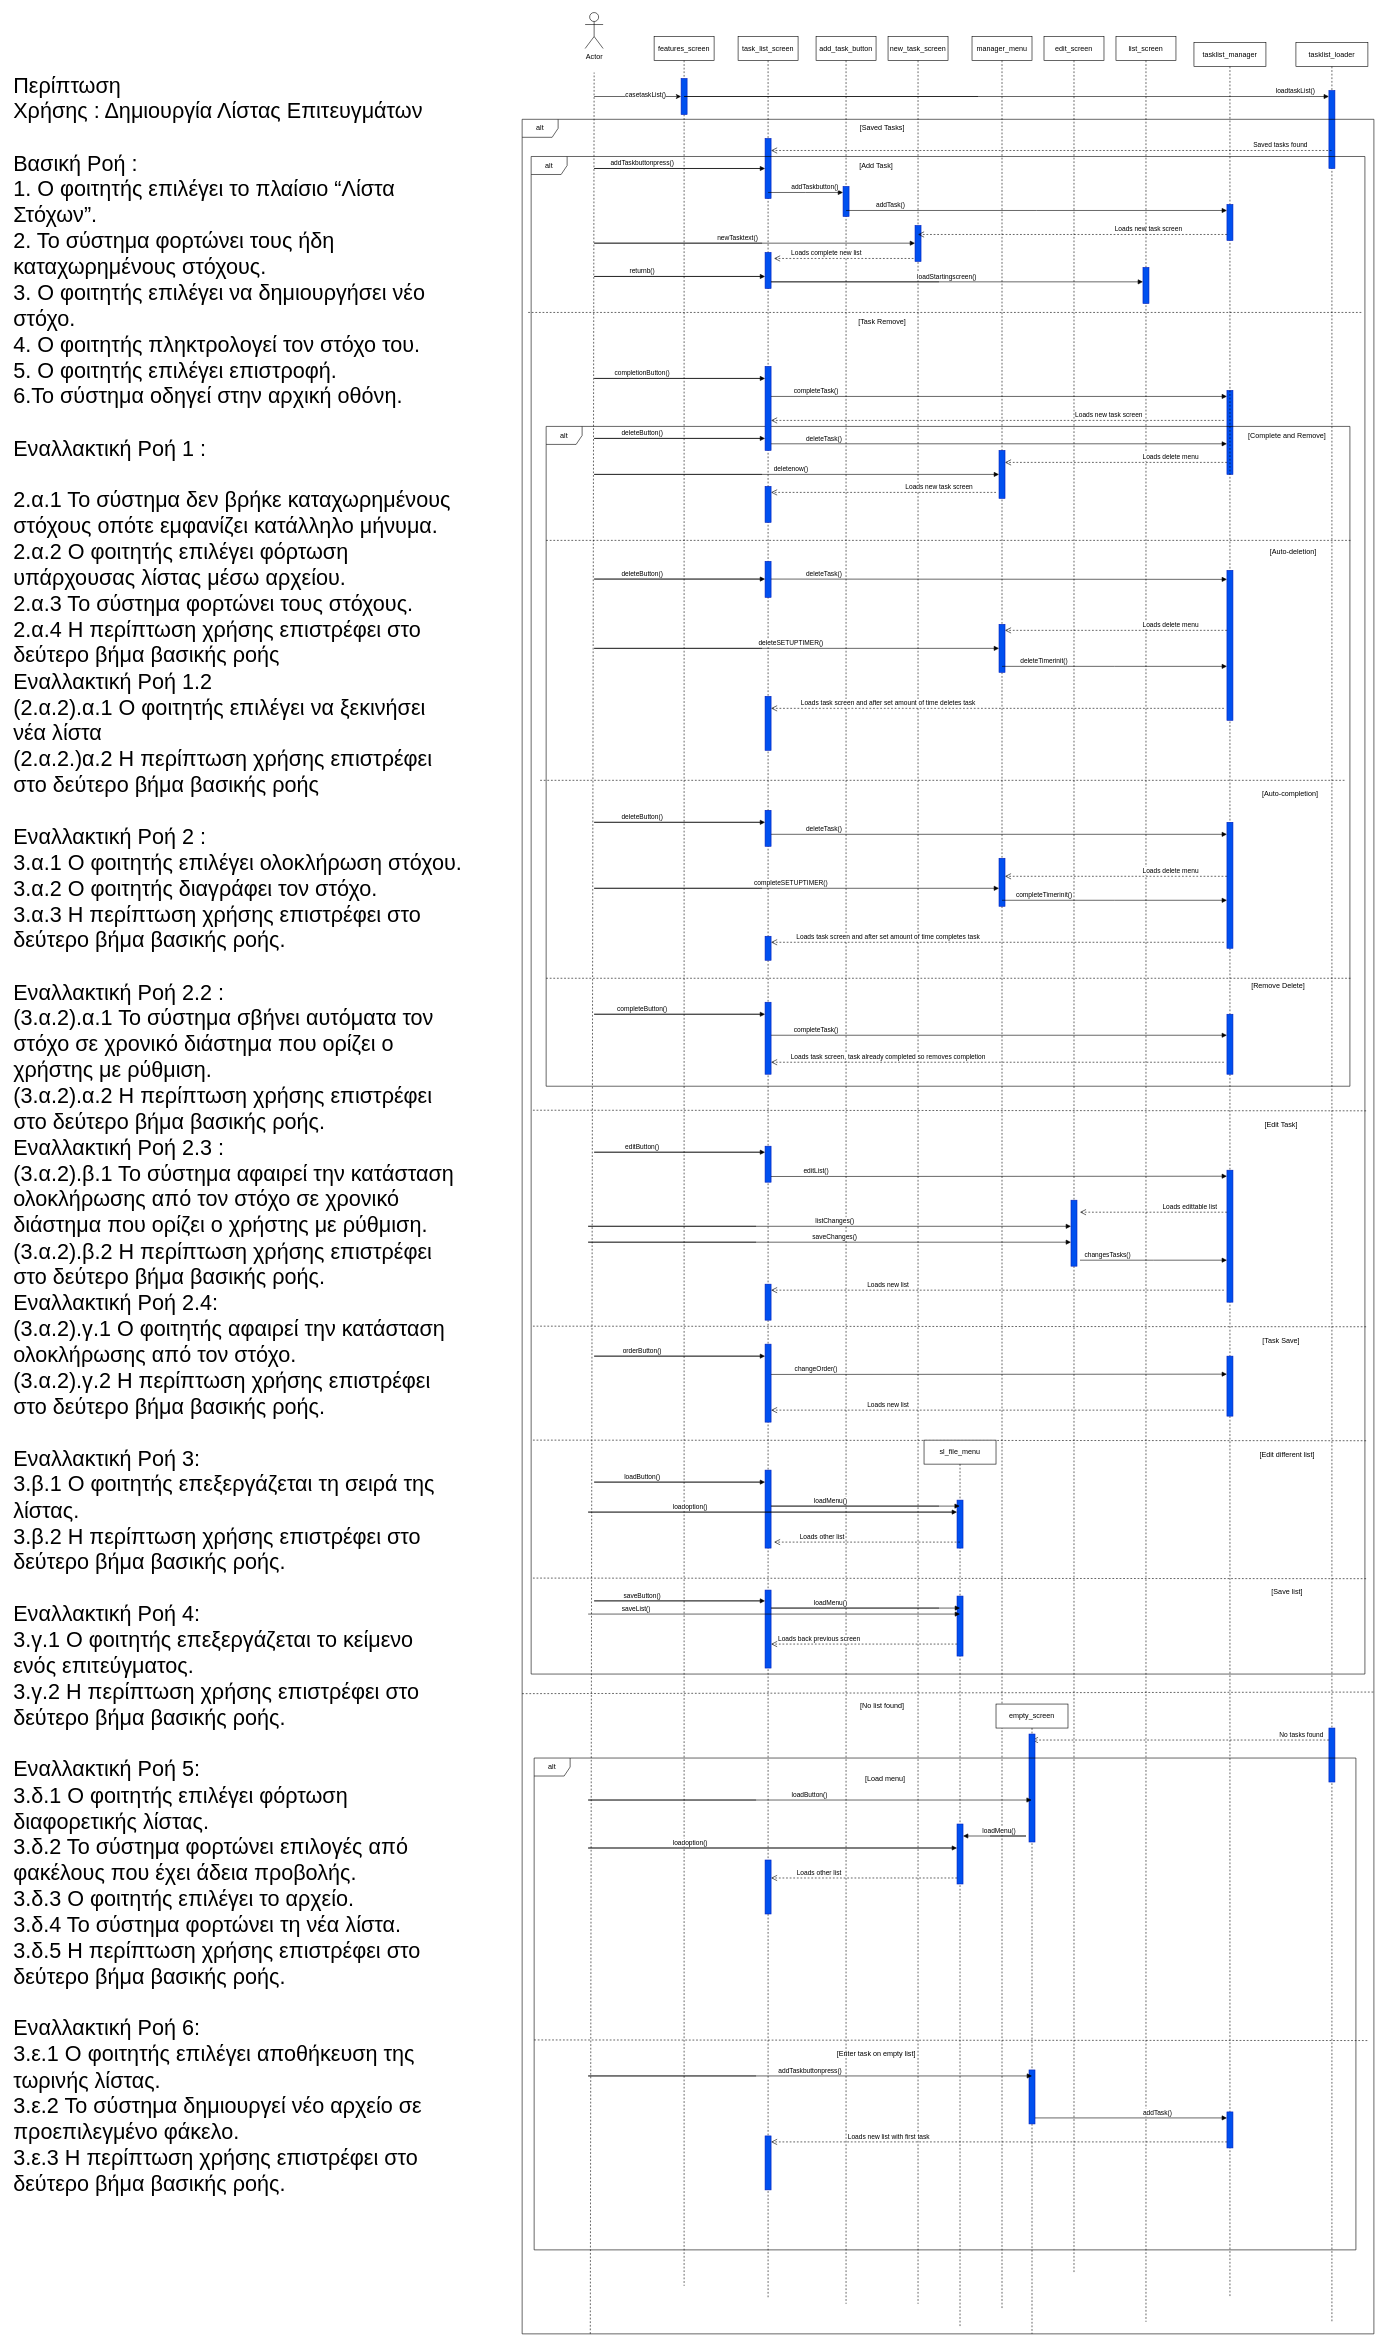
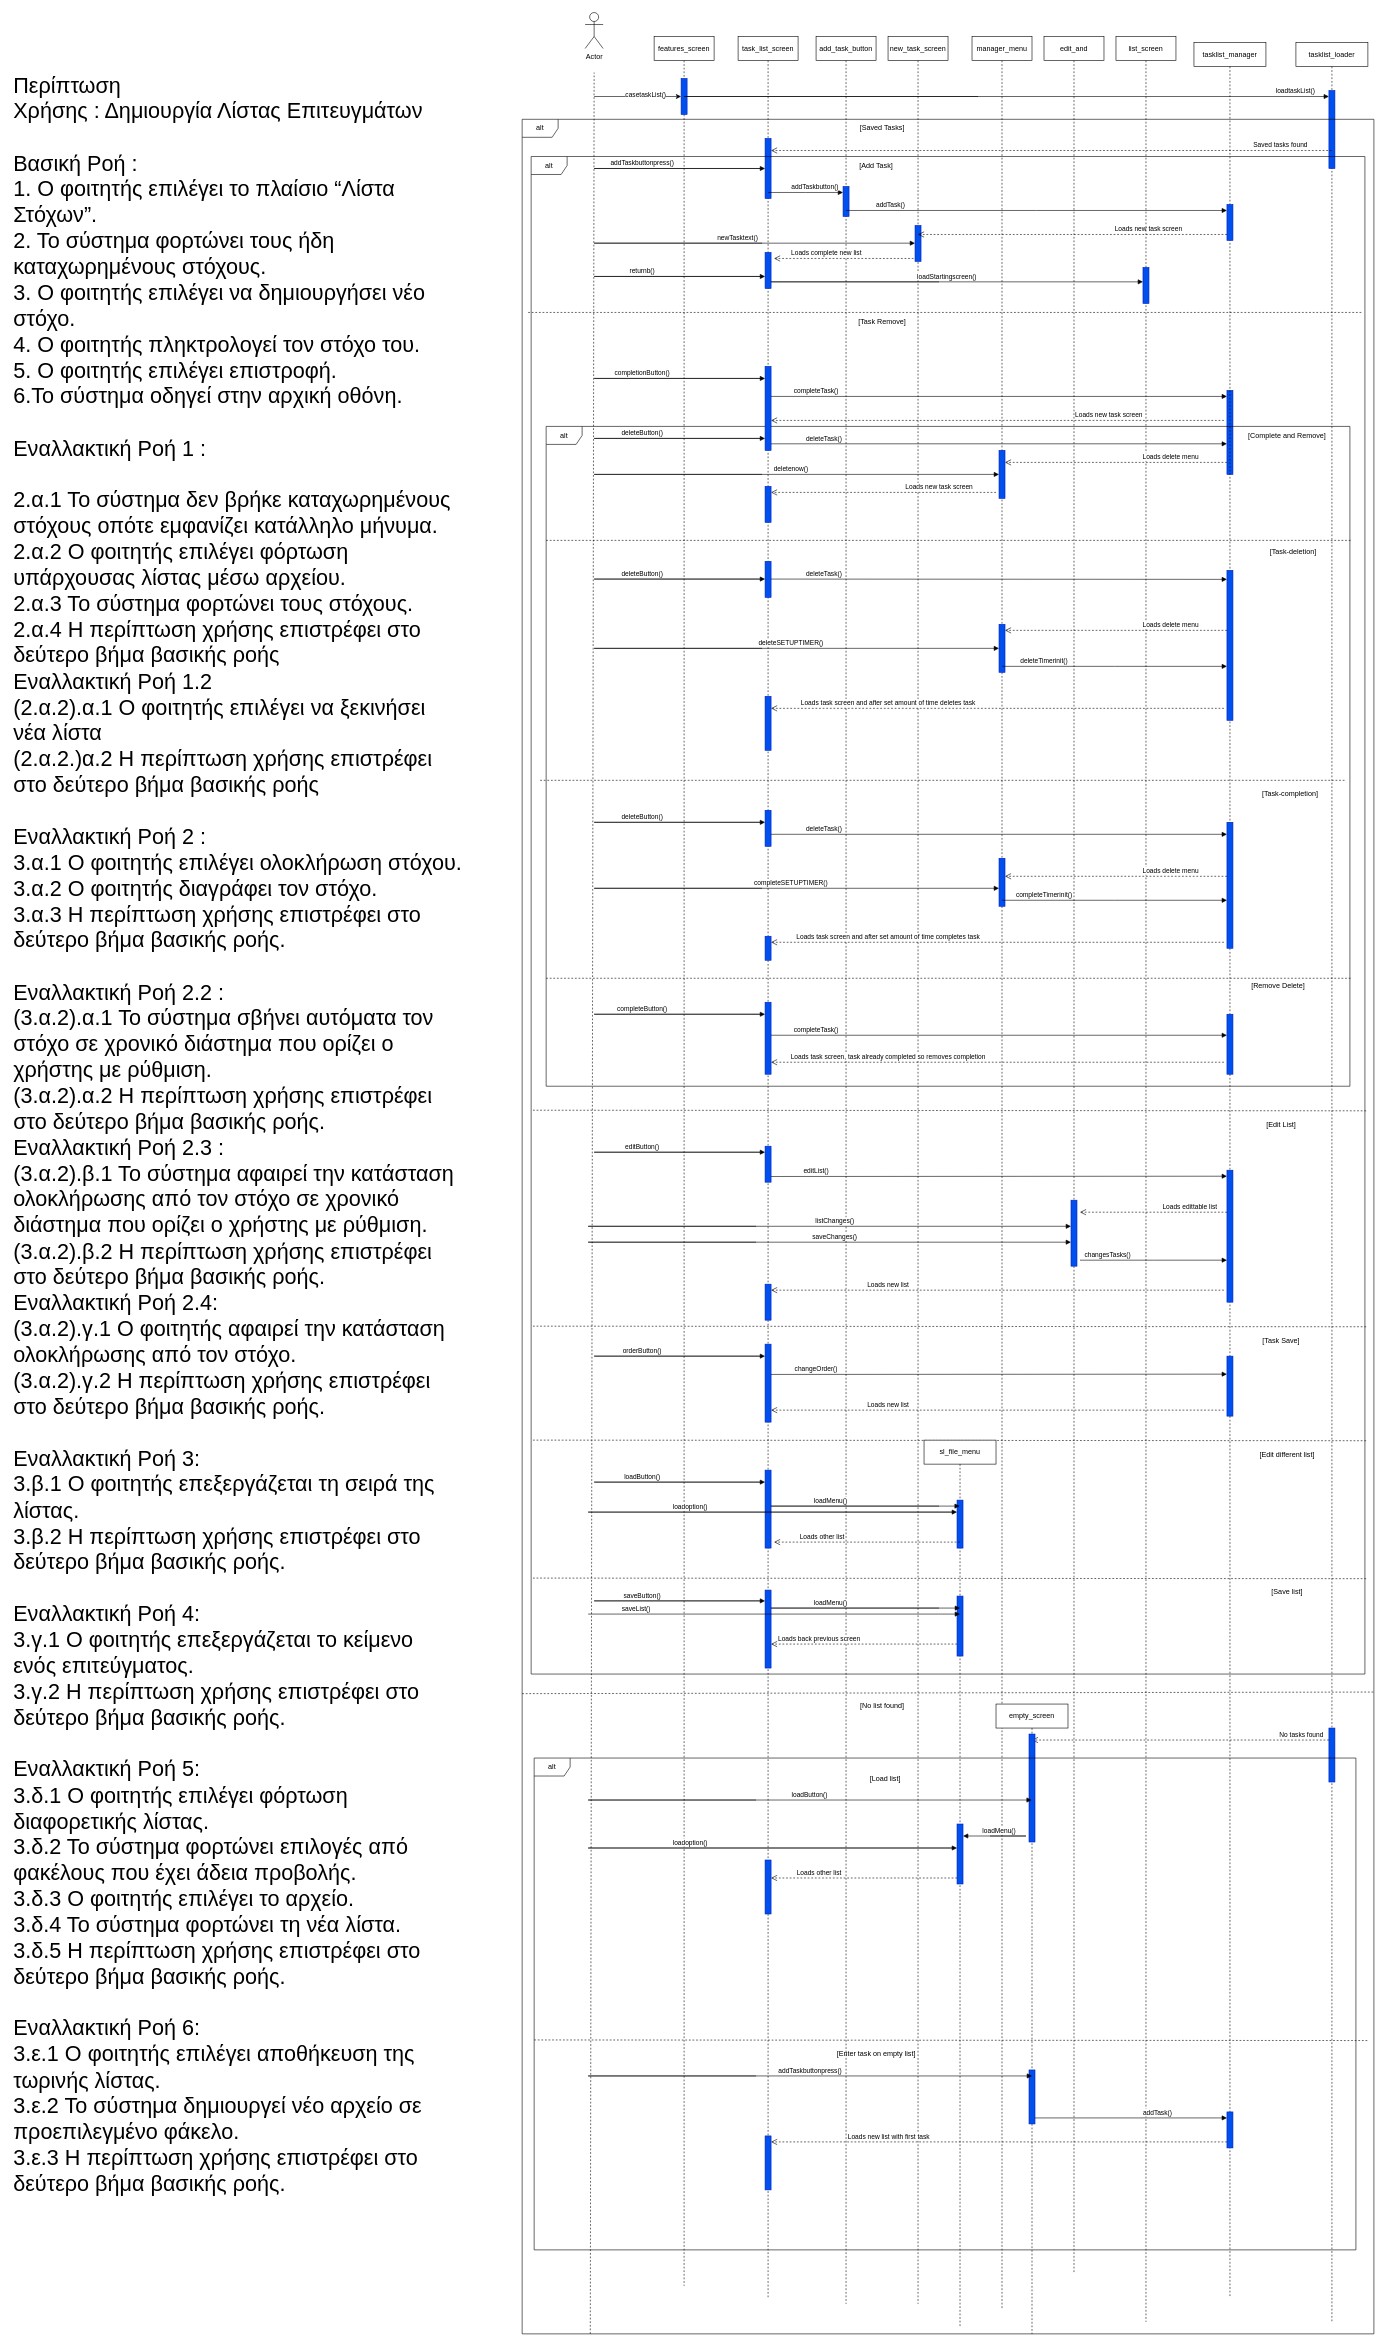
node "edit_screen": label "edit_screen" -> "edit_and"
node "[Auto-deletion]": label "[Auto-deletion]" -> "[Task-deletion]"
node "[Auto-completion]": label "[Auto-completion]" -> "[Task-completion]"
node "[Edit Task]": label "[Edit Task]" -> "[Edit List]"
node "[Load menu]": label "[Load menu]" -> "[Load list]"
